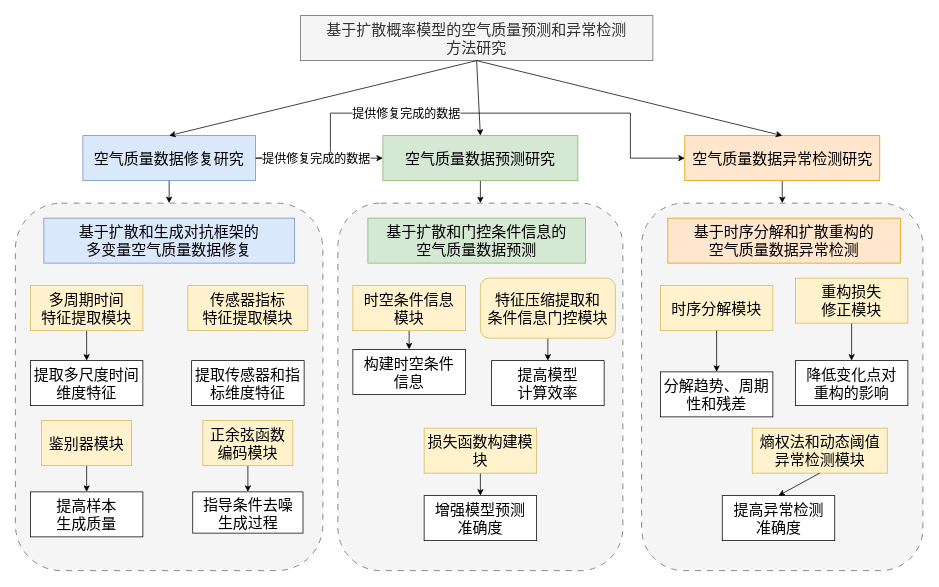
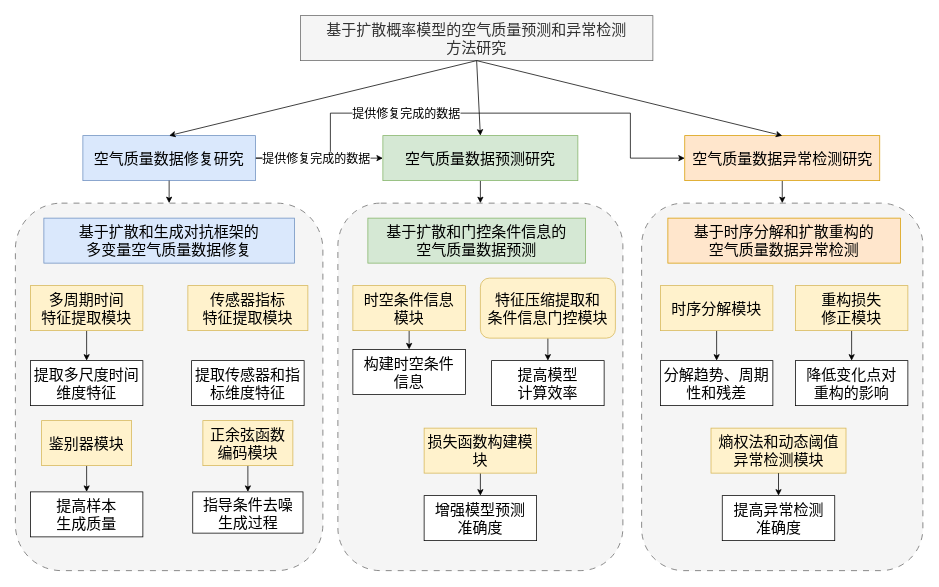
node "重构损失 修正模块": moved (852, 300) -> (852, 308)
node "分解趋势、周期性和残差": moved (717, 394) -> (717, 383)
node "熵权法和动态阈值 异常检测模块": moved (820, 450) -> (779, 450)
